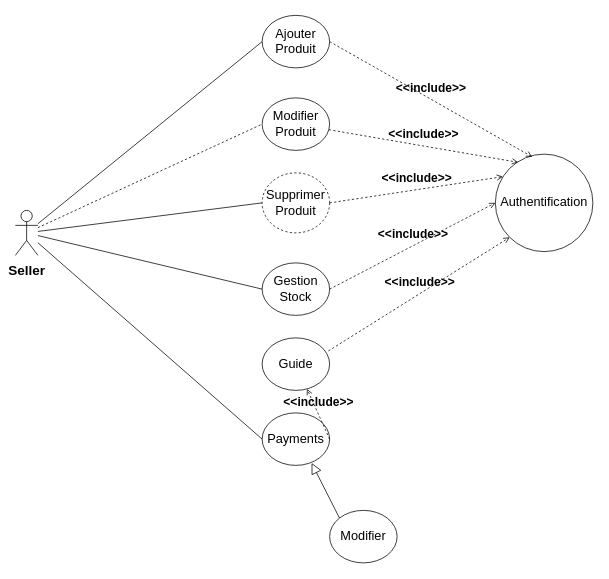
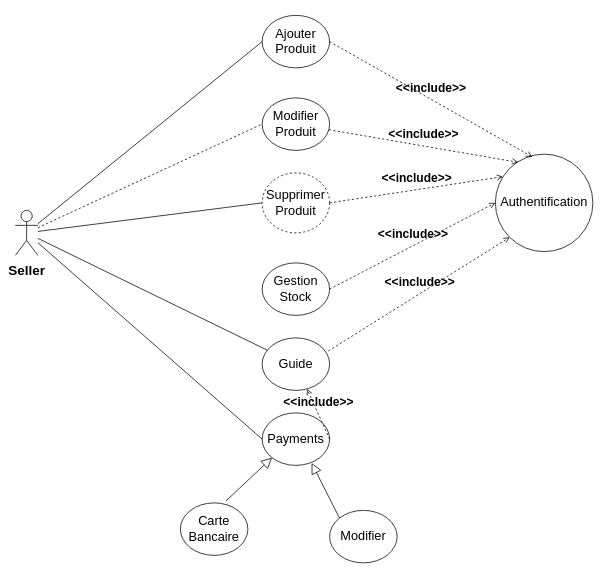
edge "Seller" -- "Gestion Stock": now "Seller" -- "Guide"
edge "Carte Bancaire" -> "Payments": added
node "Carte Bancaire": added
